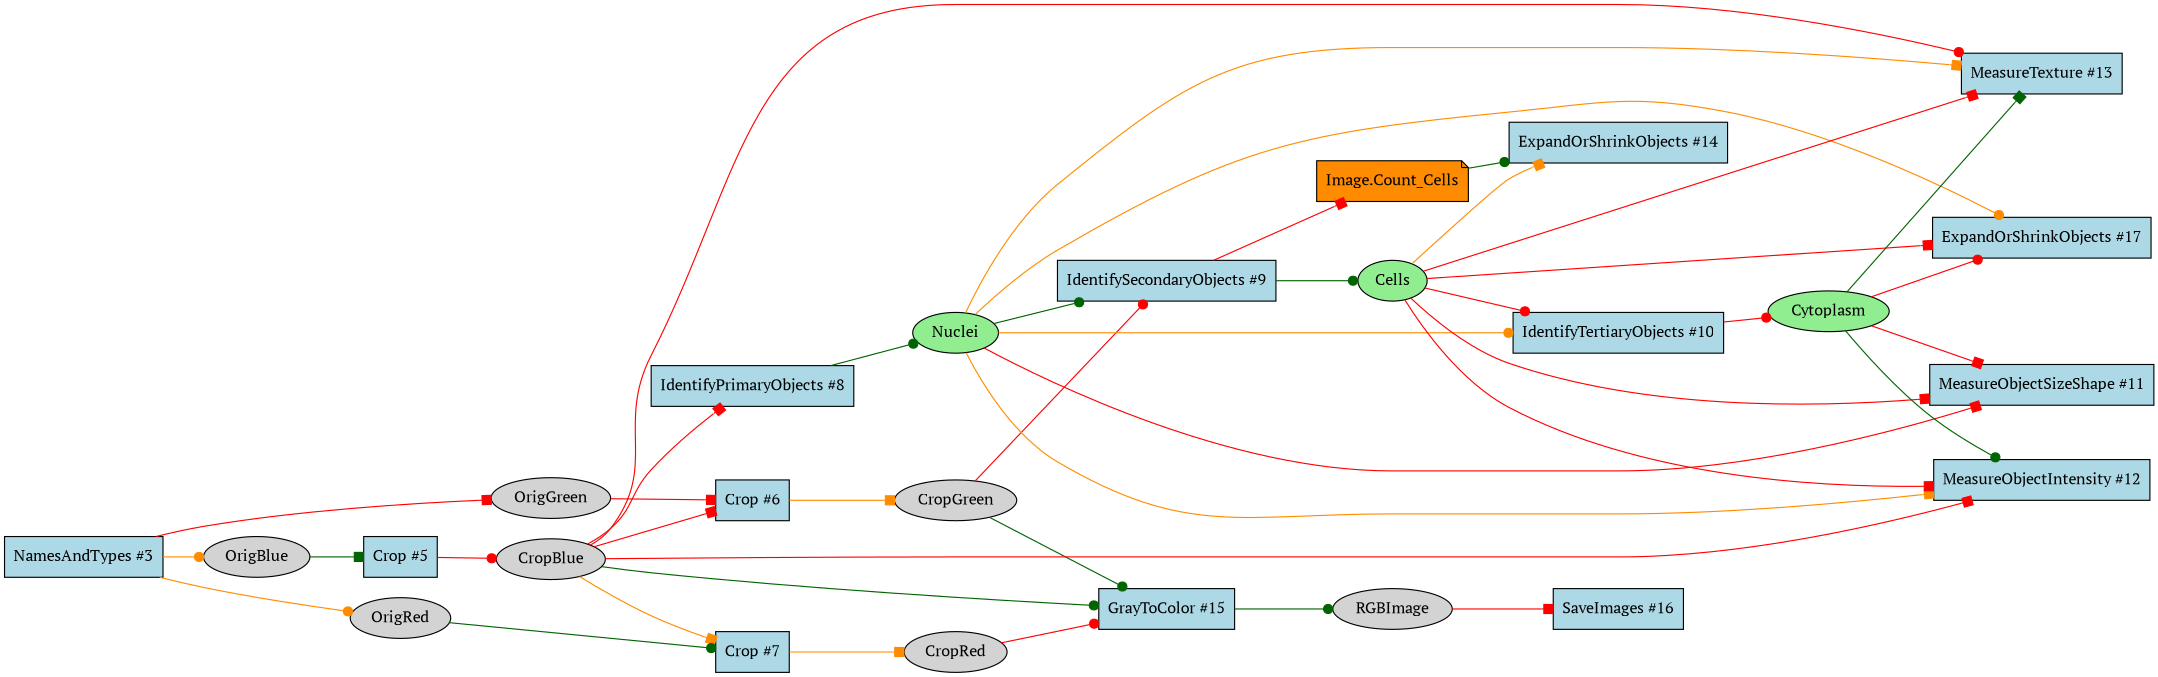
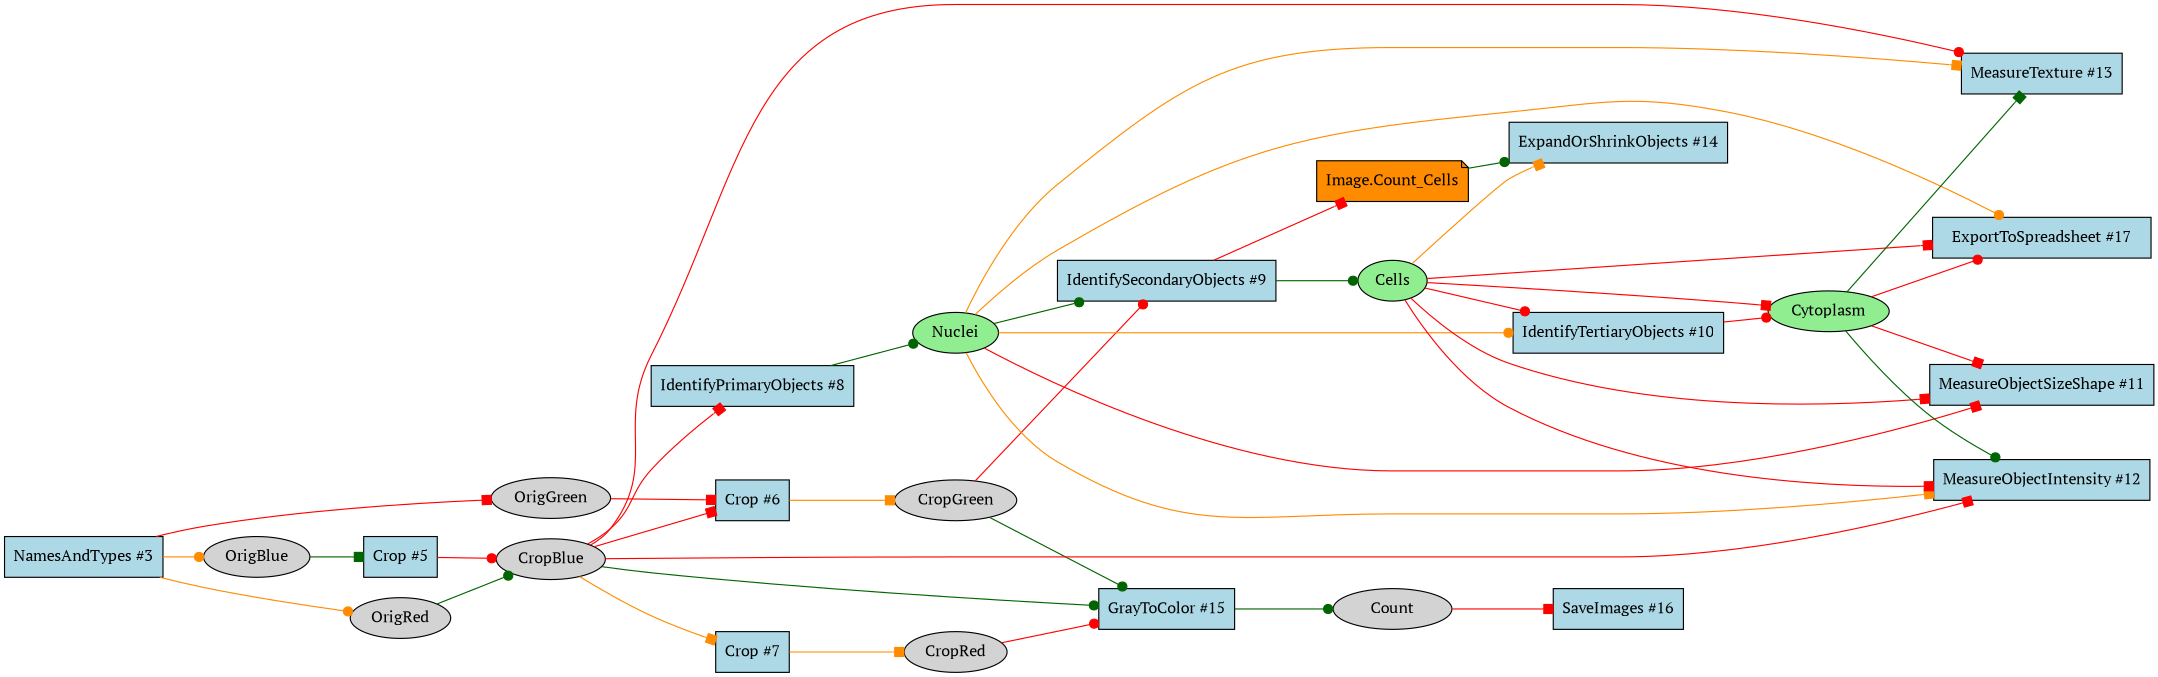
edge "Cells" -> "MeasureTexture #13": now "Cells" -> "Cytoplasm"
node "ExpandOrShrinkObjects #17": label "ExpandOrShrinkObjects #17" -> "ExportToSpreadsheet #17"
node "RGBImage": label "RGBImage" -> "Count"
edge "OrigRed" -> "Crop #7": now "OrigRed" -> "CropBlue"
